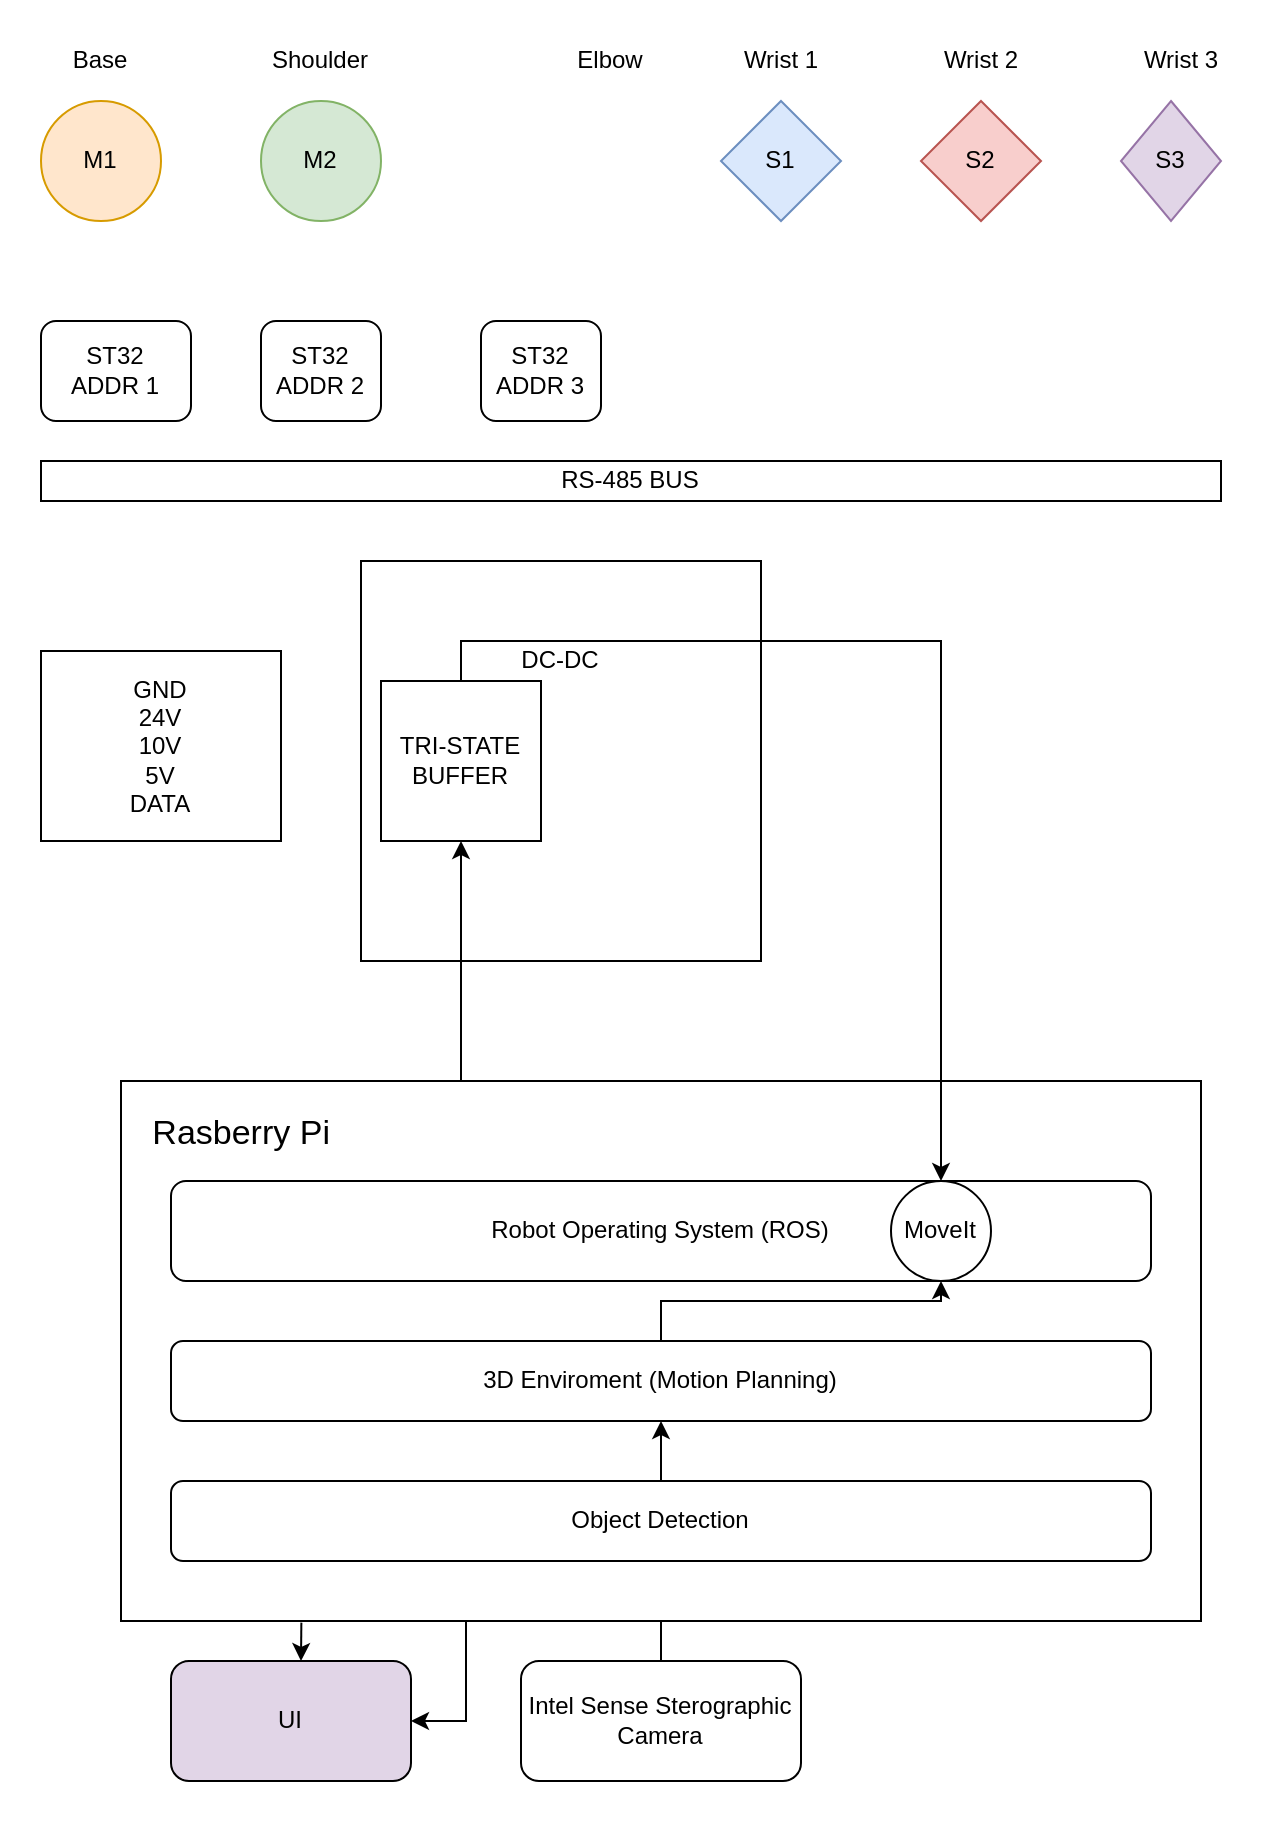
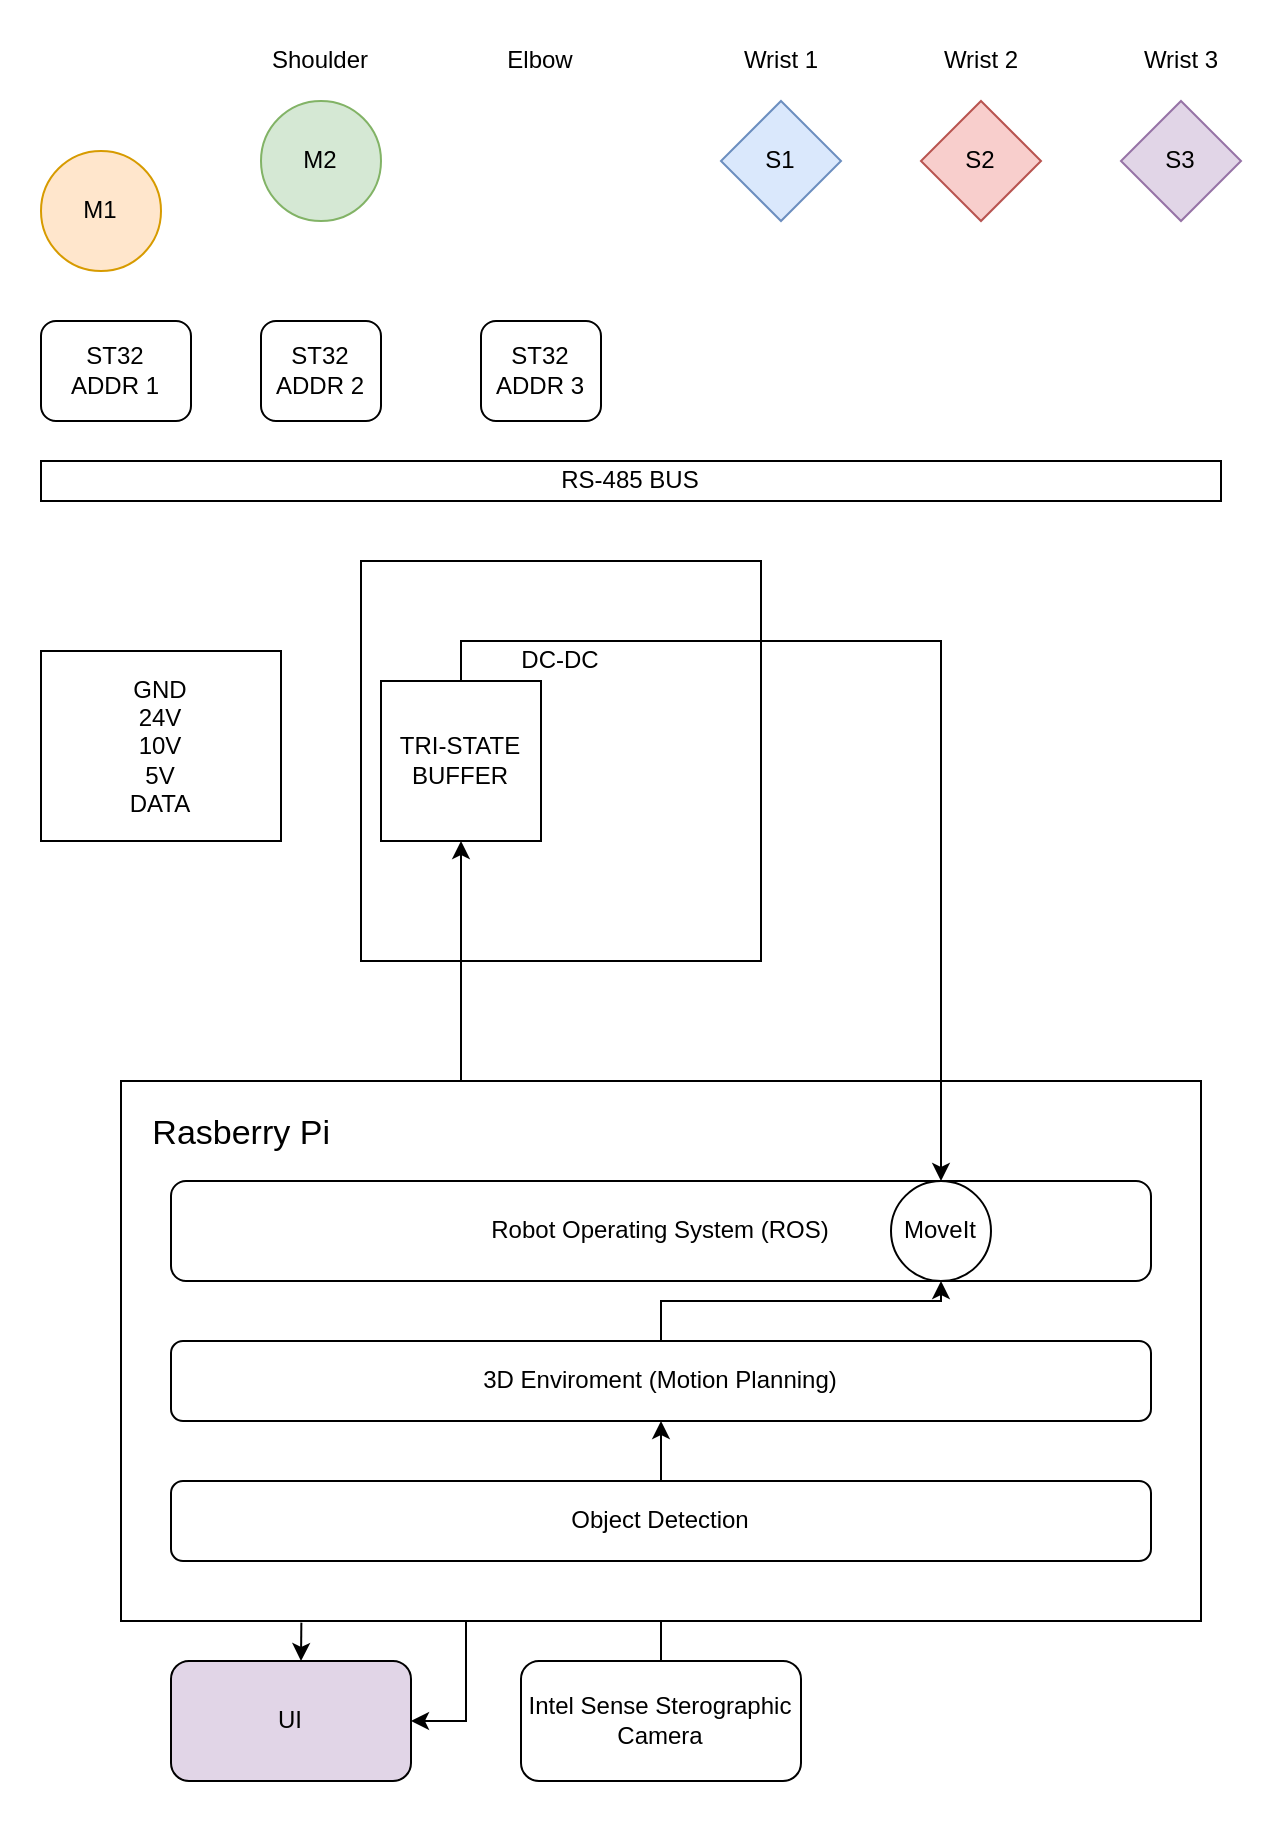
node "Base": removed
node "Elbow": moved (611, 61) -> (541, 61)
node "M1": moved (101, 161) -> (101, 211)
node "S3": size 100x120 -> 120x120
